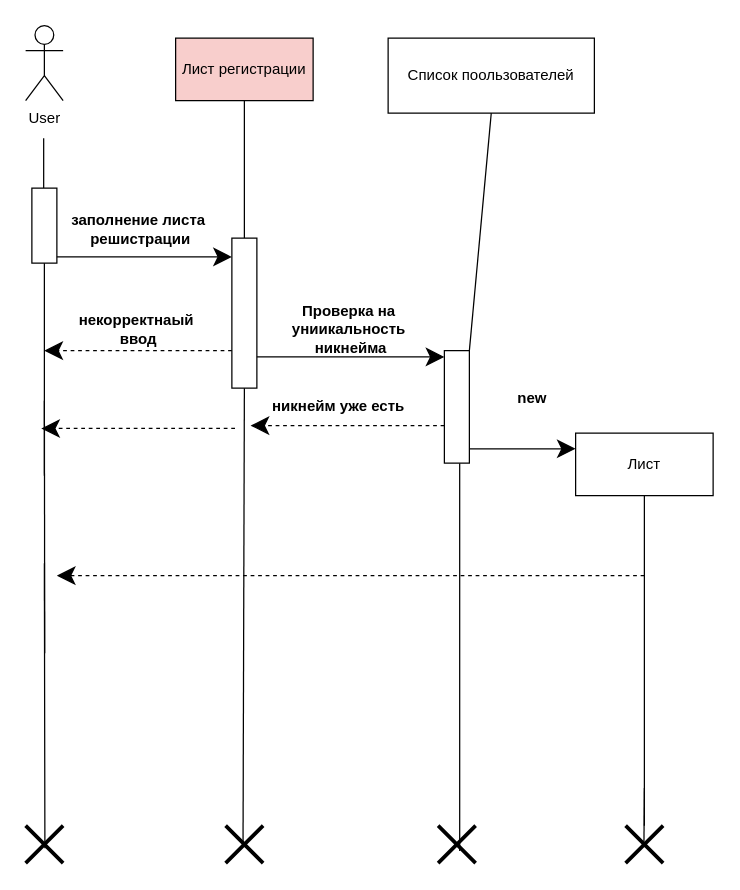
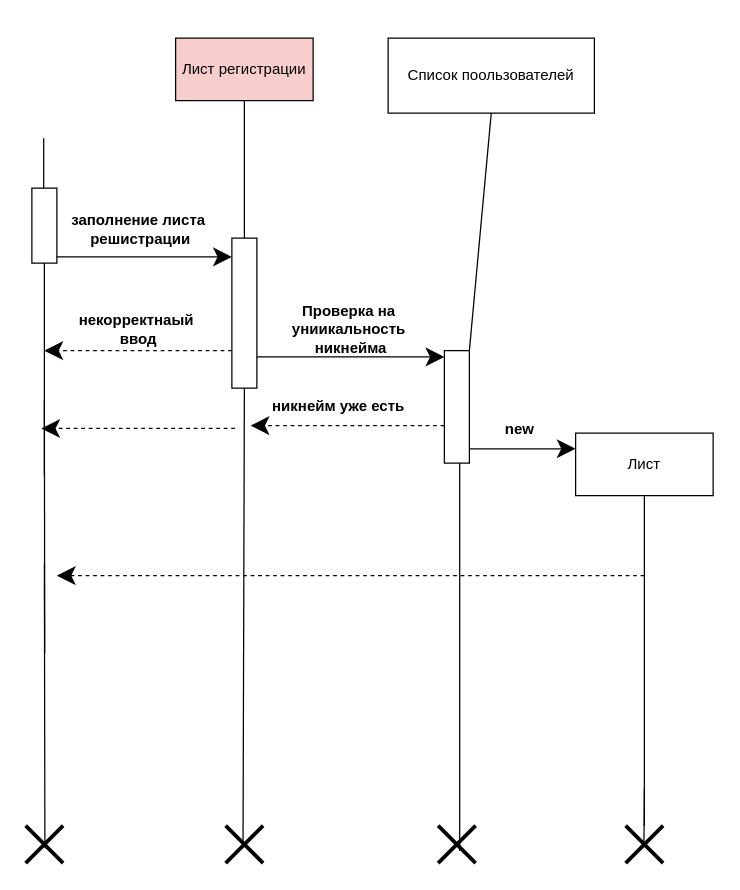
node "User": removed
node "new": moved (532, 398) -> (519, 429)
